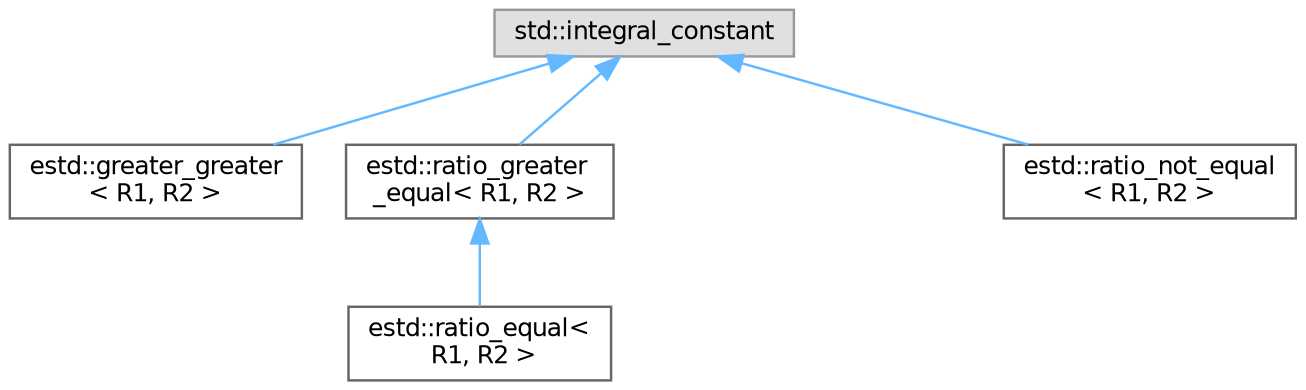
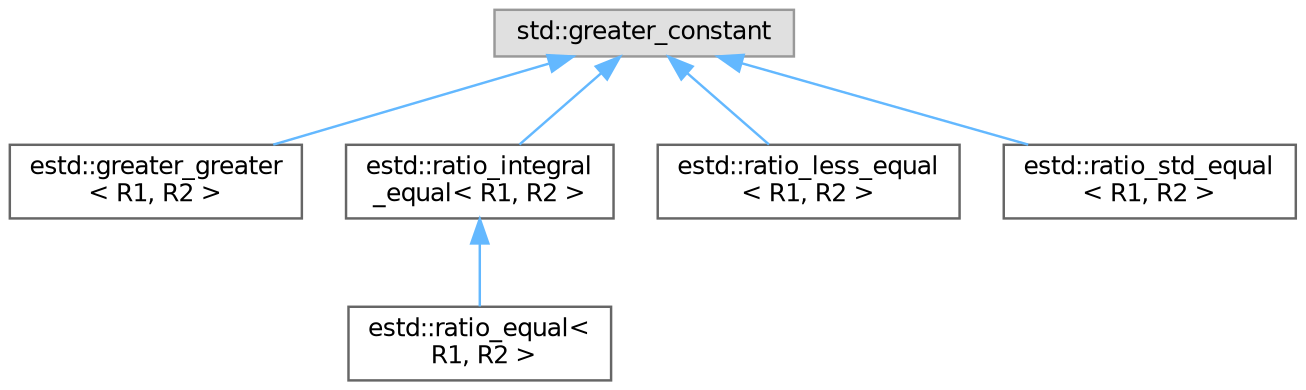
node "std::integral_constant": label "std::integral_constant" -> "std::greater_constant"
node "estd::ratio_greater _equal< R1, R2 >": label "estd::ratio_greater _equal< R1, R2 >" -> "estd::ratio_integral _equal< R1, R2 >"
node "estd::ratio_less_equal < R1, R2 >": added
node "estd::ratio_not_equal < R1, R2 >": label "estd::ratio_not_equal < R1, R2 >" -> "estd::ratio_std_equal < R1, R2 >"
